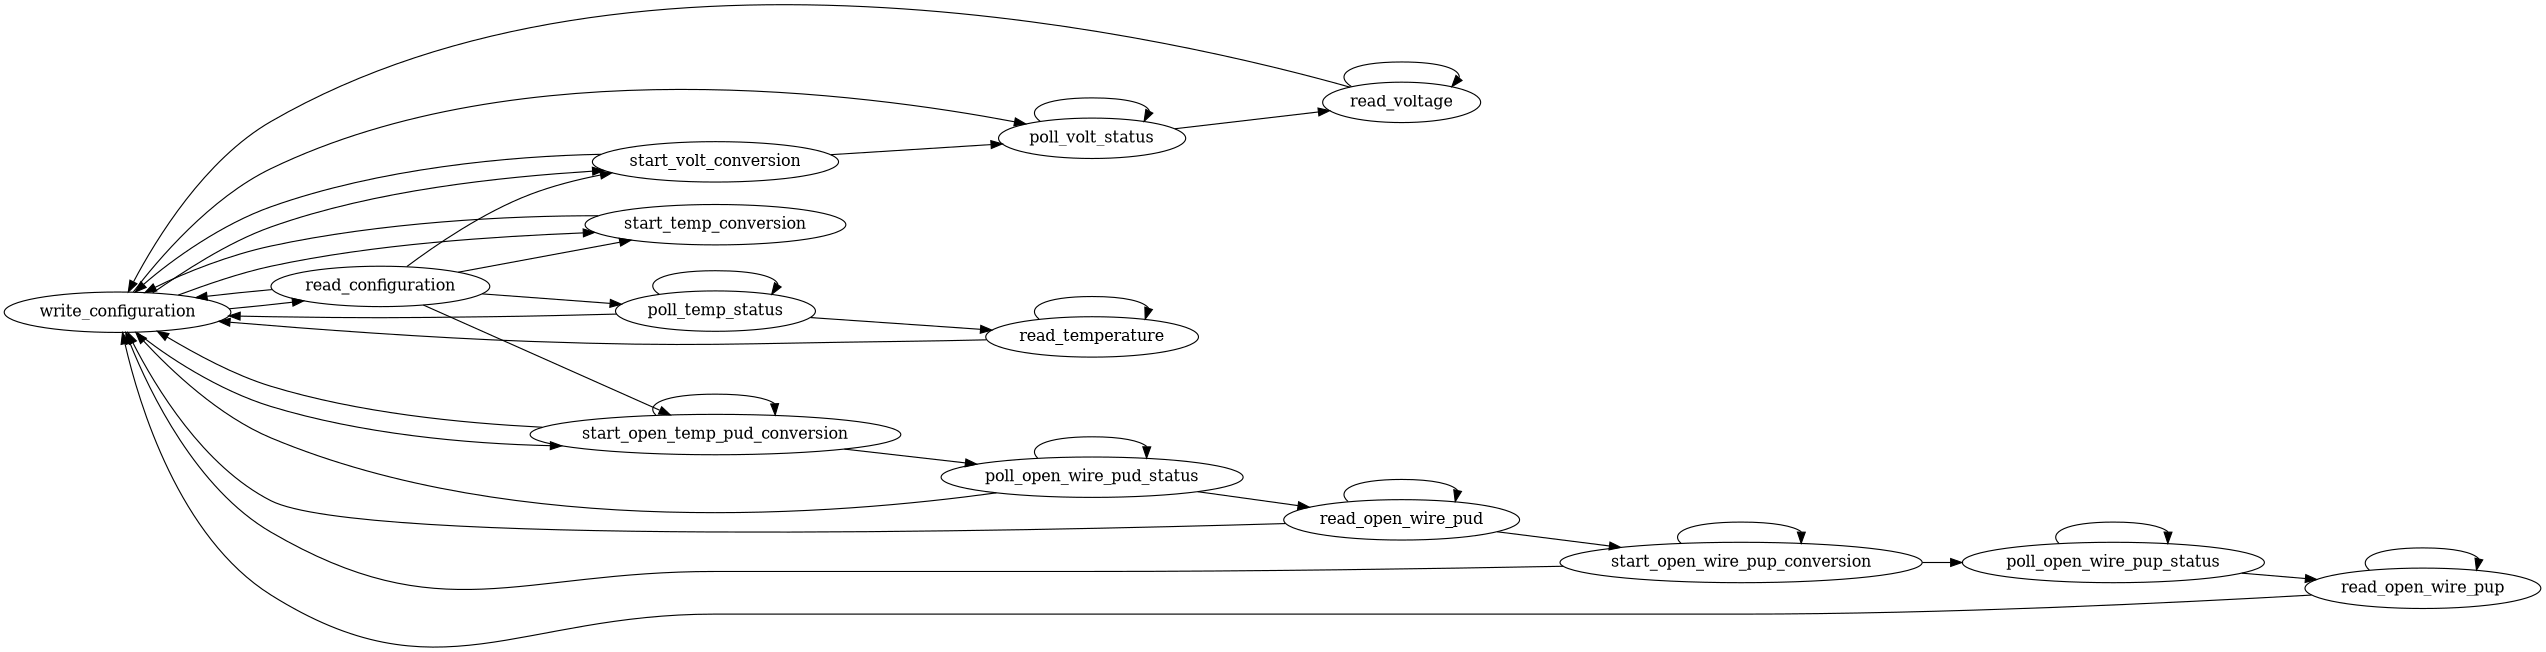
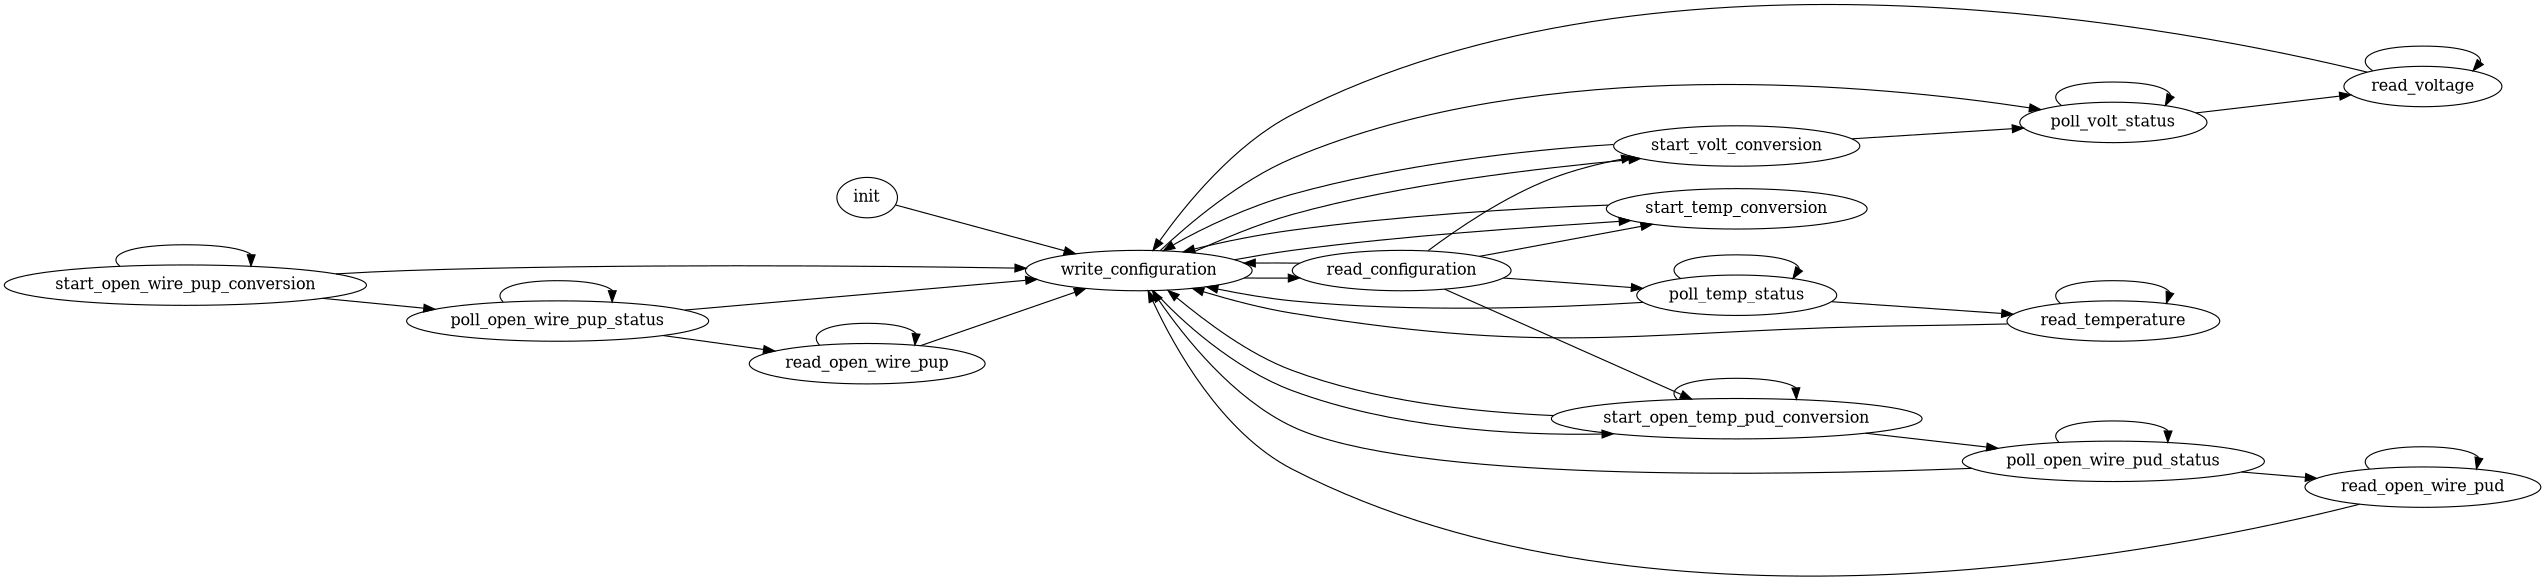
node "init": added
edge "poll_open_wire_pup_status" -> "write_configuration": added
edge "read_open_wire_pud" -> "start_open_wire_pup_conversion": removed
